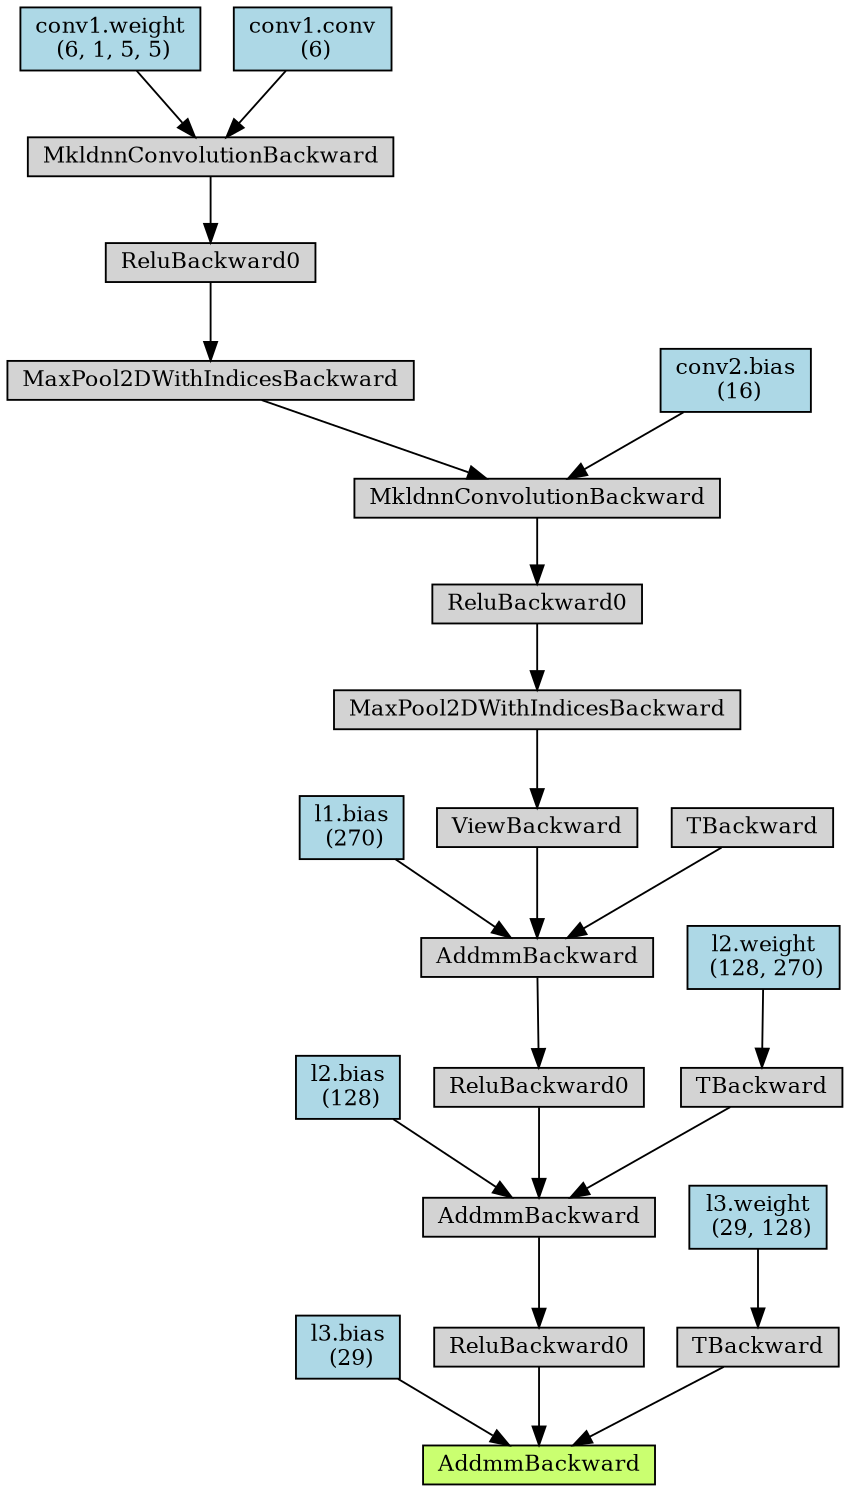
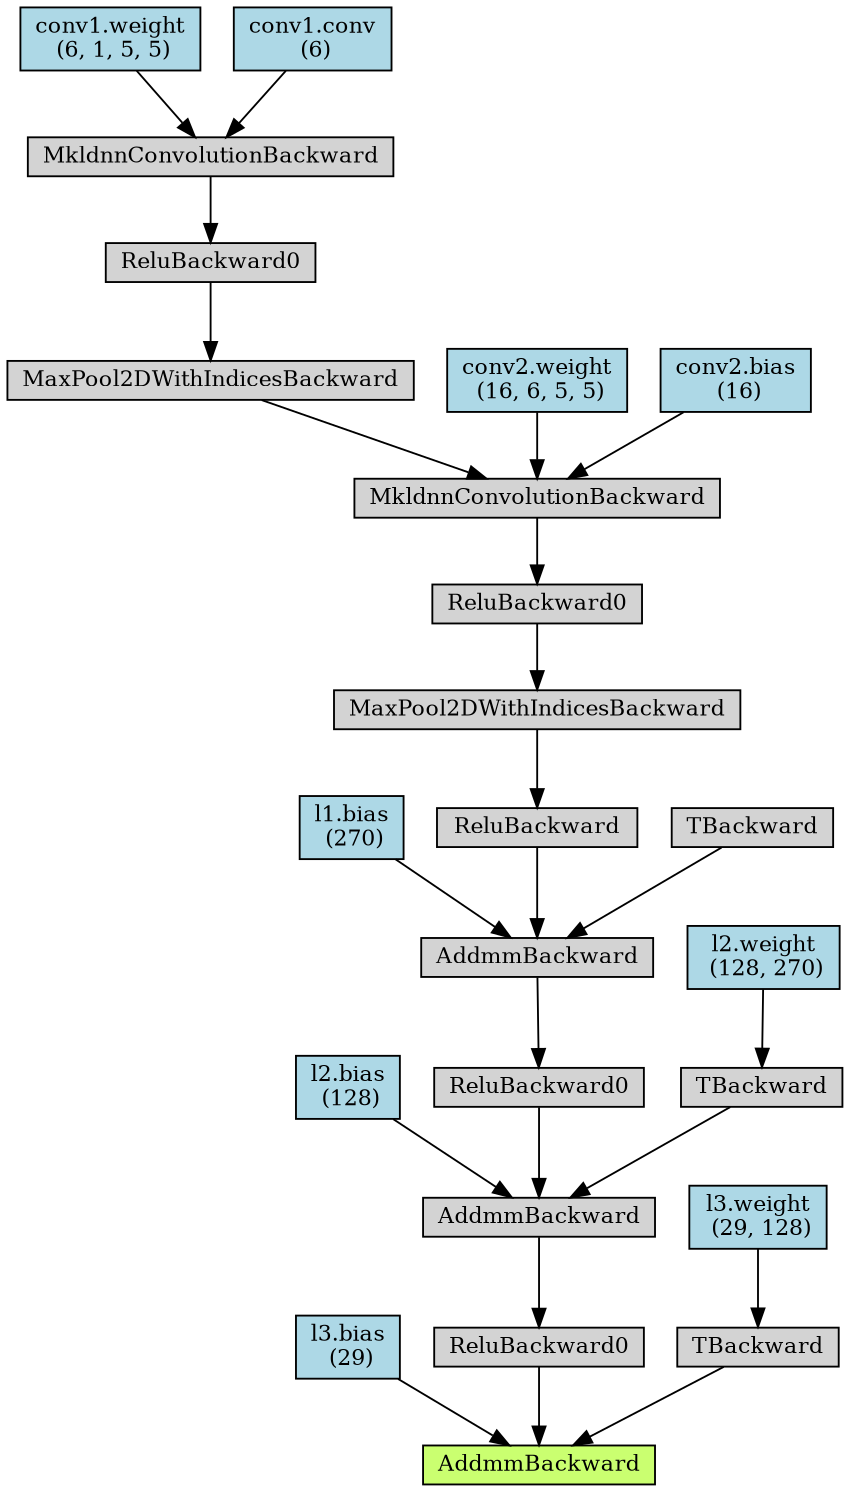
node "conv2.weight (16, 6, 5, 5)": added
node "ViewBackward": label "ViewBackward" -> "ReluBackward"
